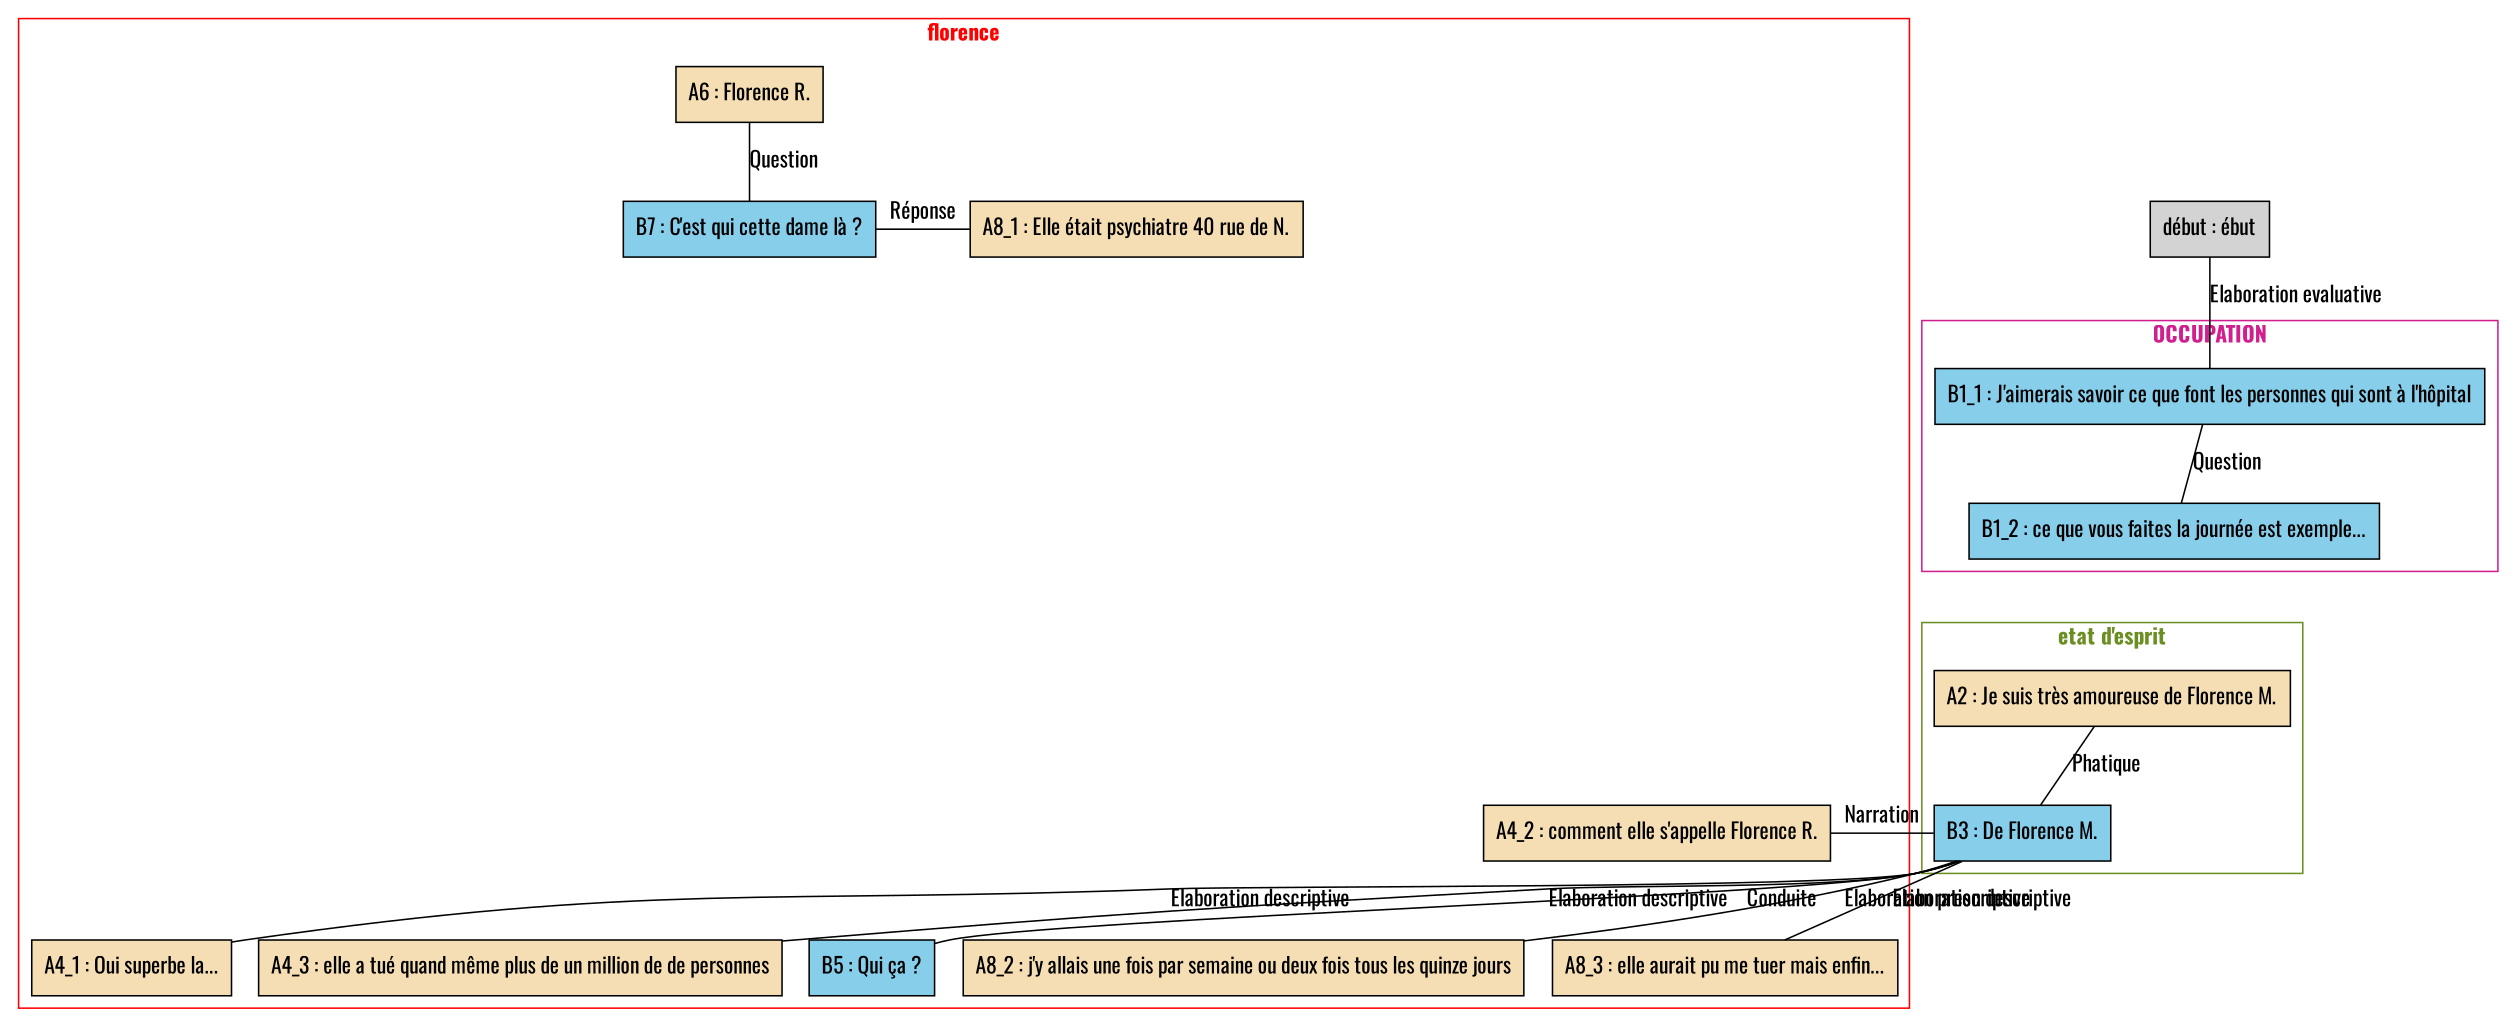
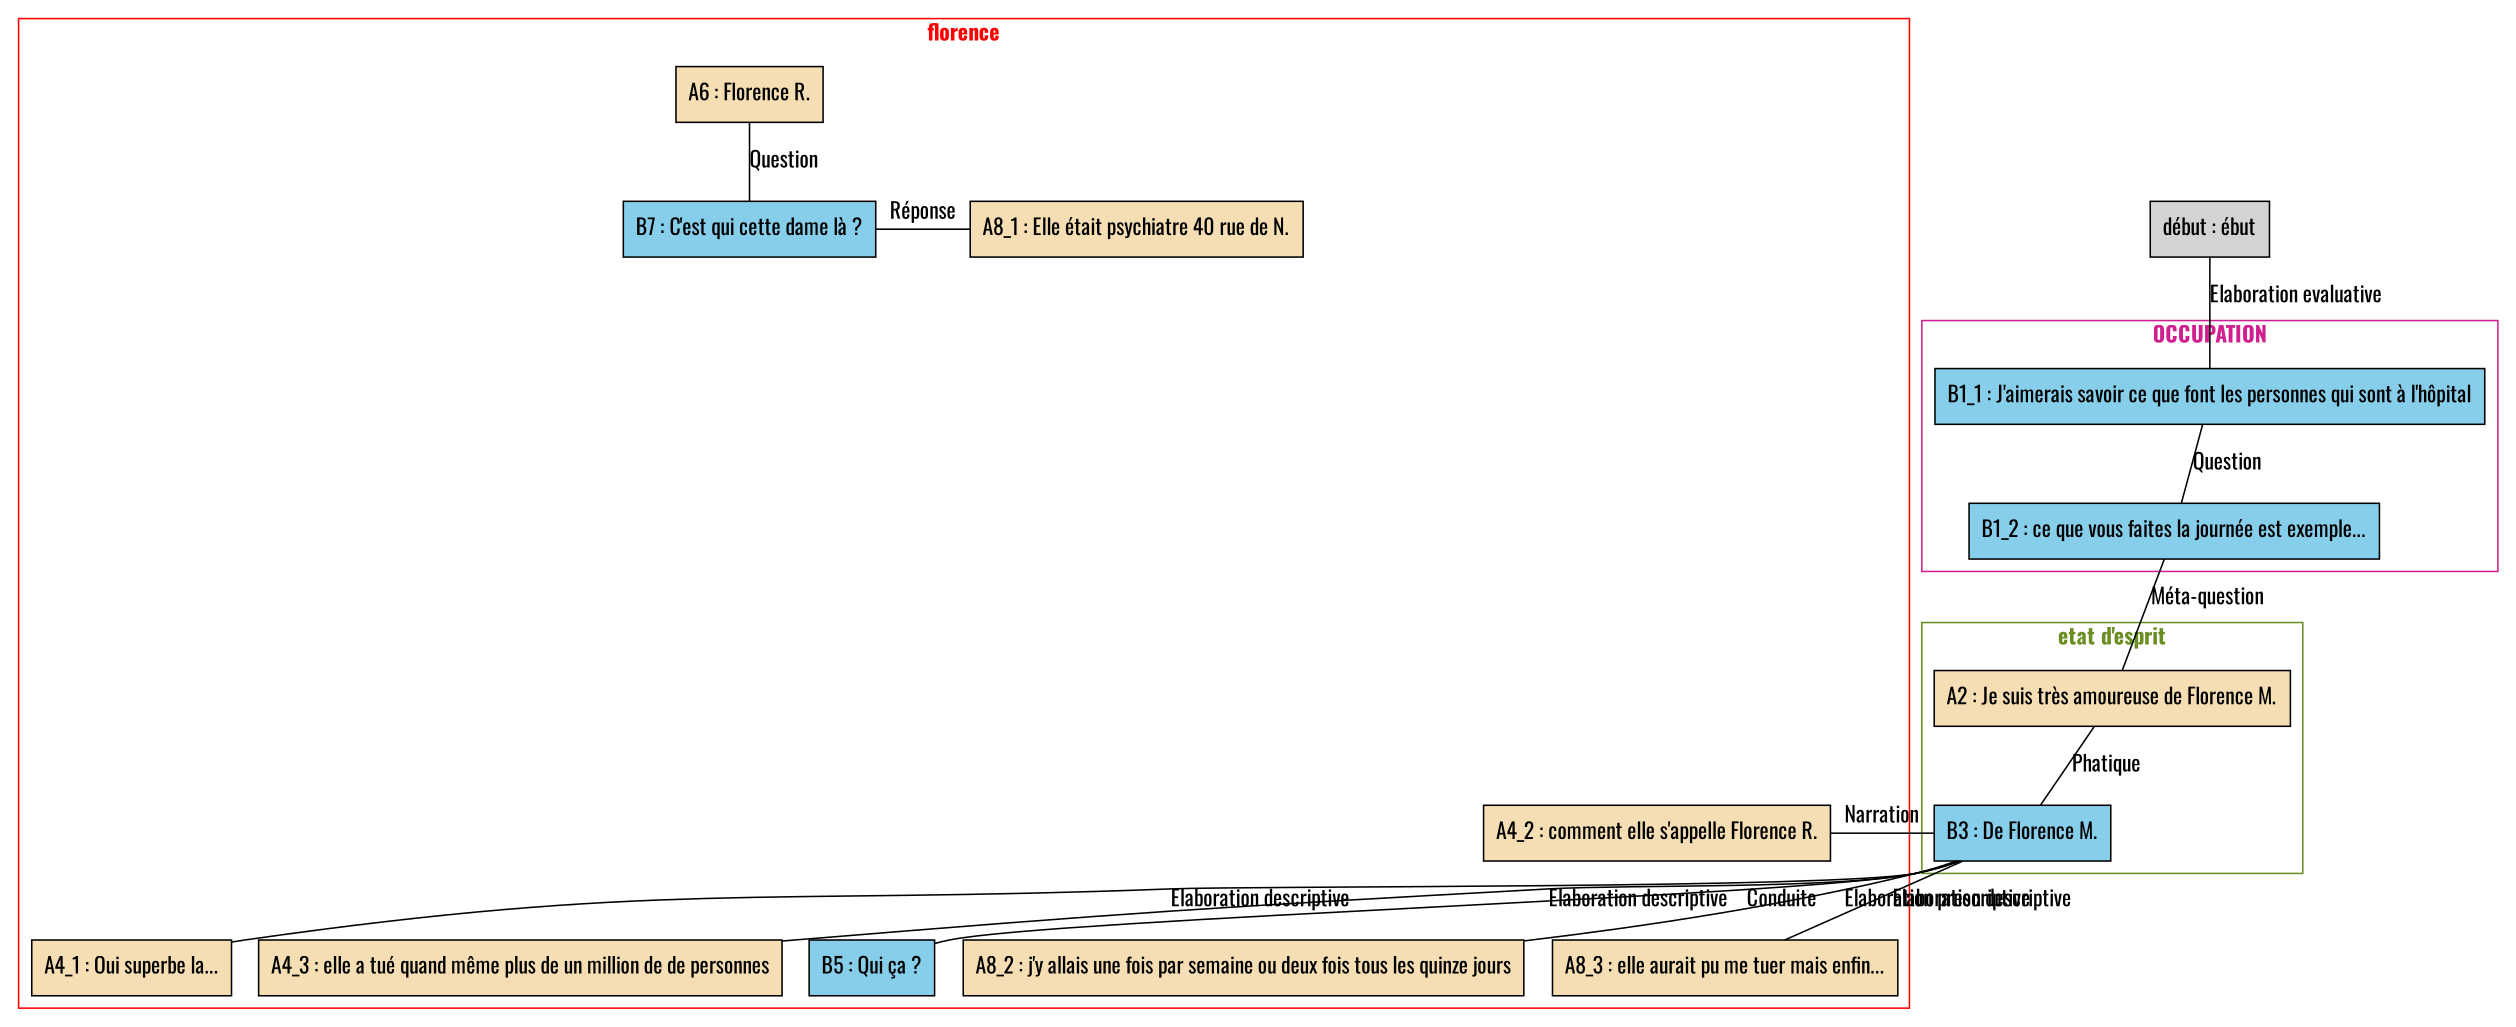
edge "B1_2 : ce que vous faites la journée est exemple..." -- "A2 : Je suis très amoureuse de Florence M.": added, label "Méta-question"
